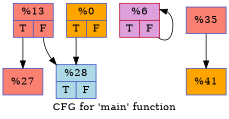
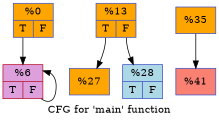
node "%13": fillcolor salmon -> orange
node "%35": fillcolor salmon -> orange
edge "%0" -> "%28": now "%0" -> "%6"
node "%27": fillcolor salmon -> orange
node "%41": fillcolor orange -> salmon
